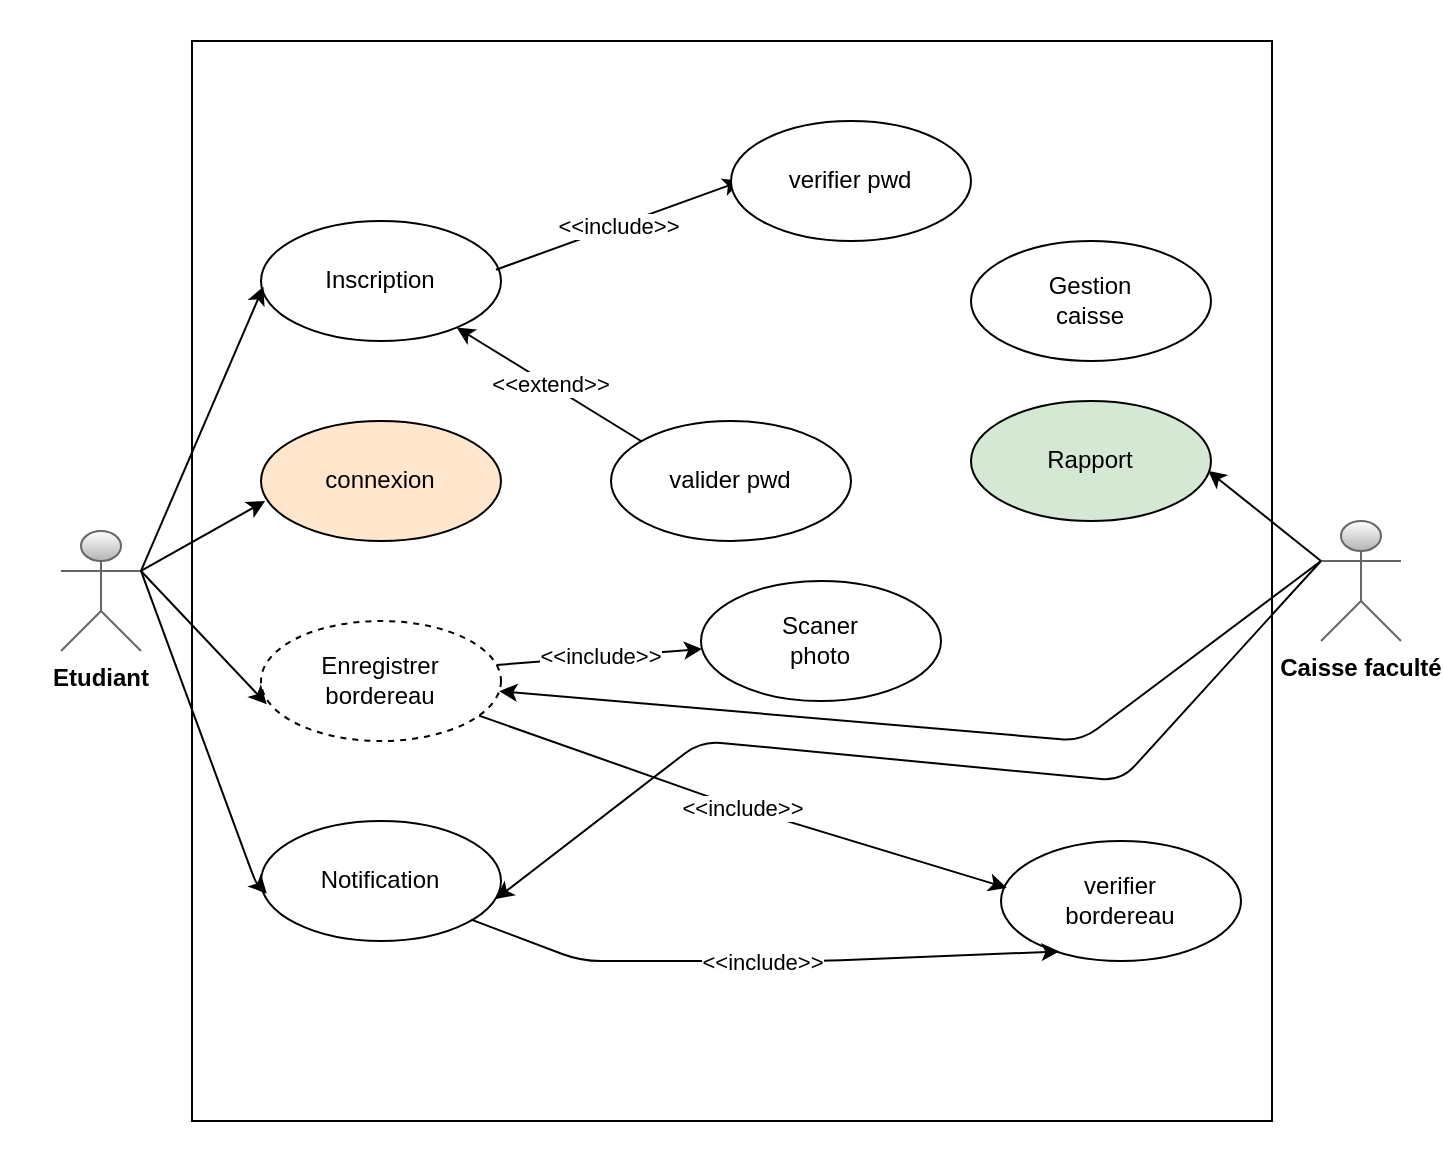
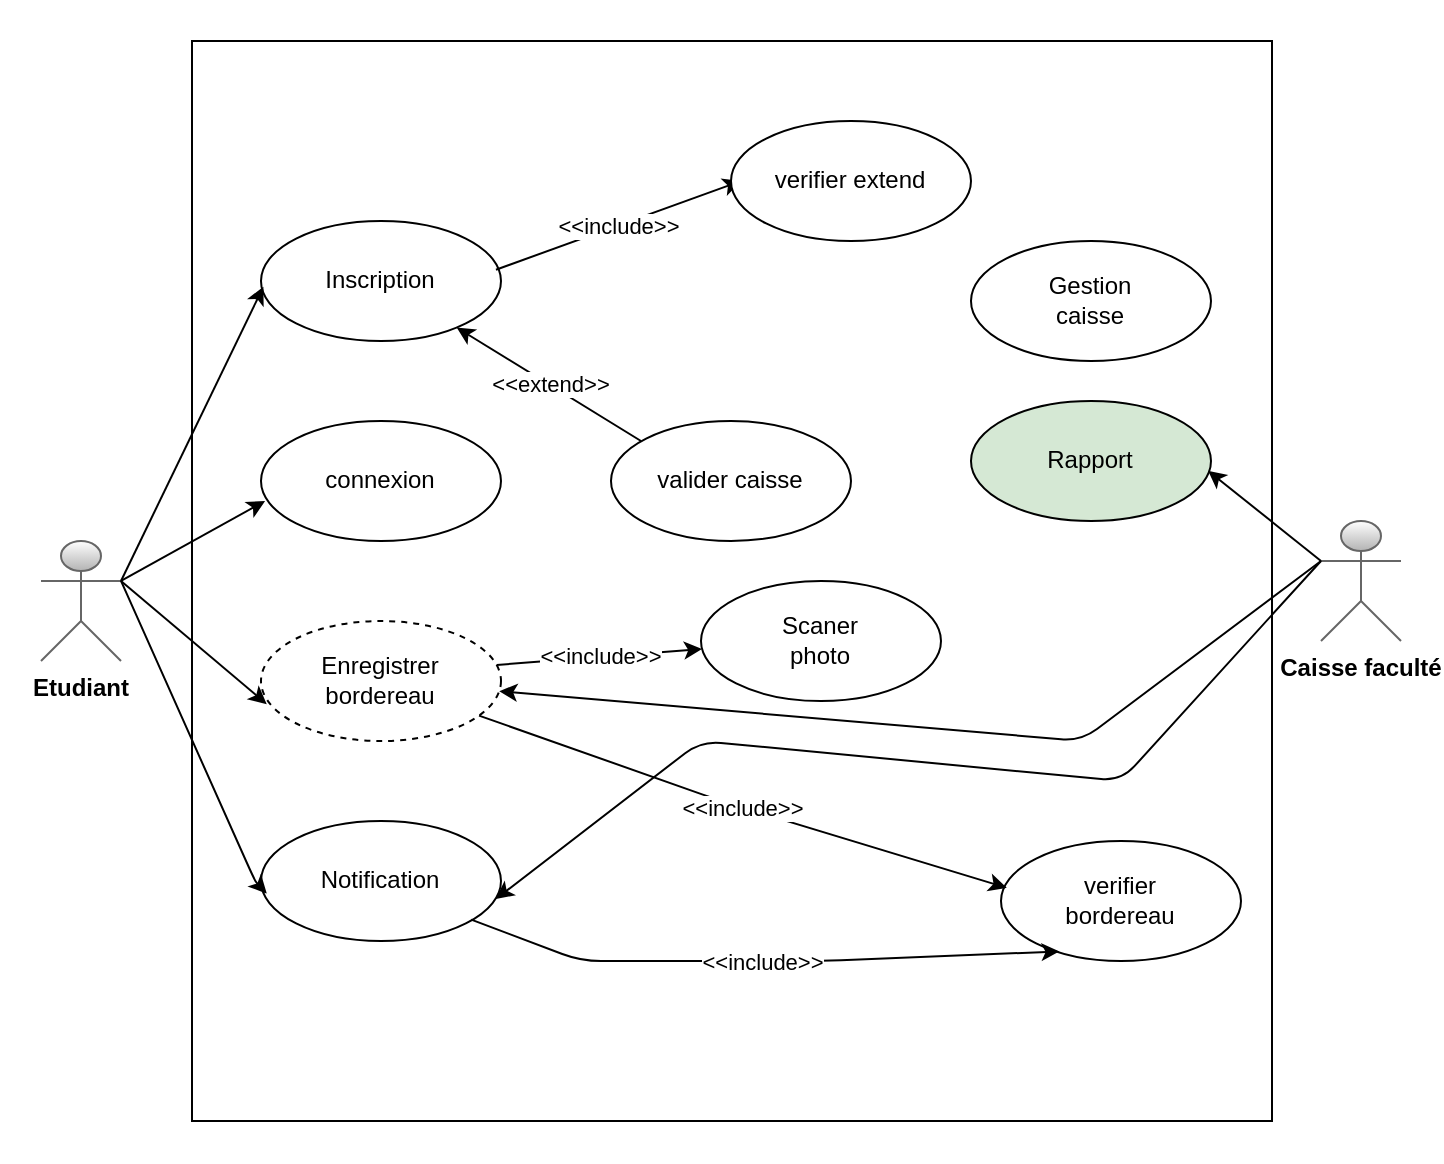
node "verifier pwd": label "verifier pwd" -> "verifier extend"
node "connexion": fillcolor #ffe6cc -> #ffffff
node "valider pwd": label "valider pwd" -> "valider caisse"
node "Etudiant": moved (101, 591) -> (81, 601)
